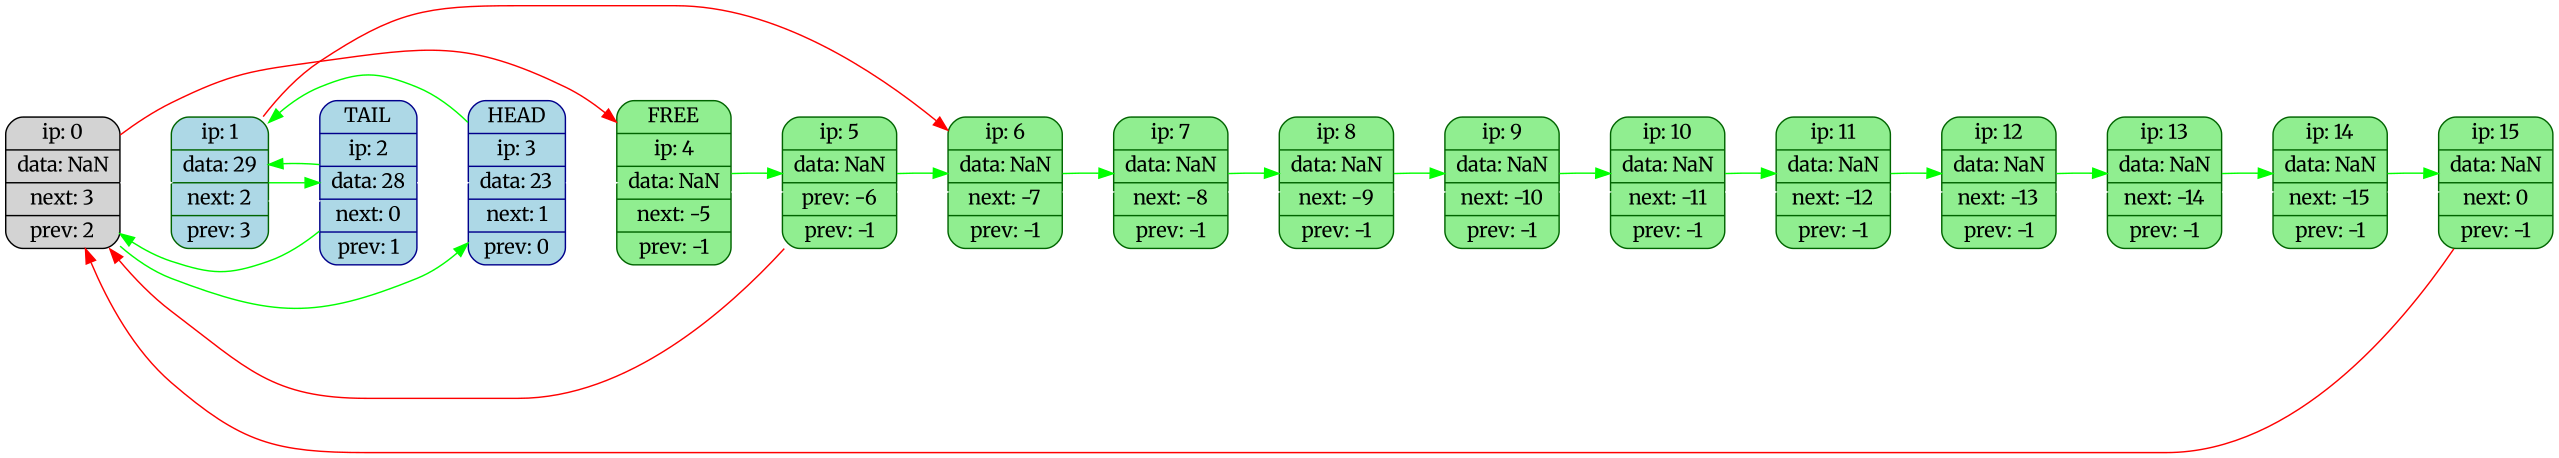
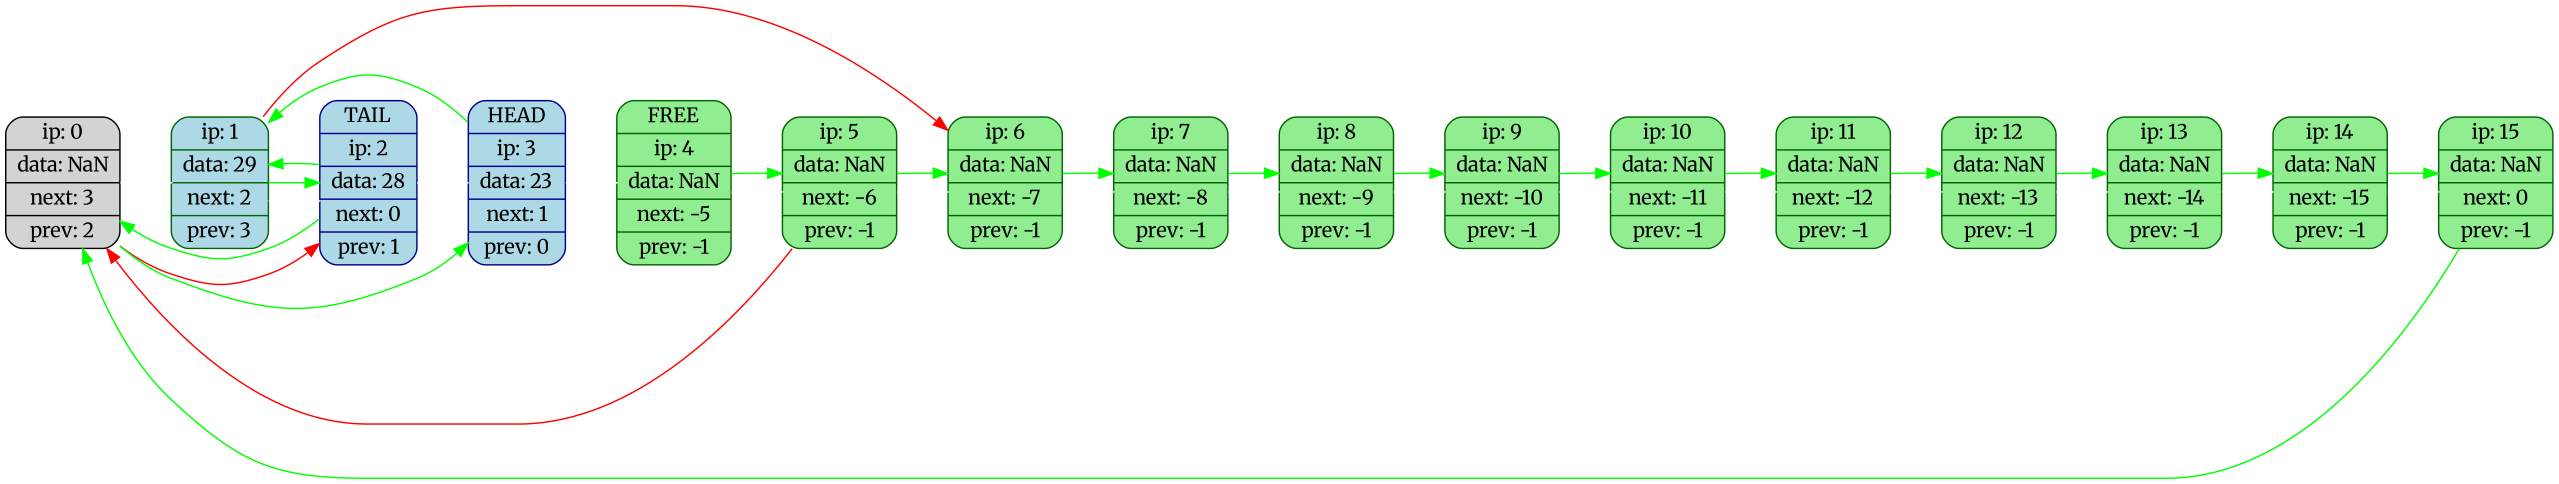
edge "ip: 0" -> "FREE": now "ip: 0" -> "TAIL"
node "ip: 5": text "prev: -6" -> "next: -6"
edge "ip: 15" -> "ip: 0": color red -> green
